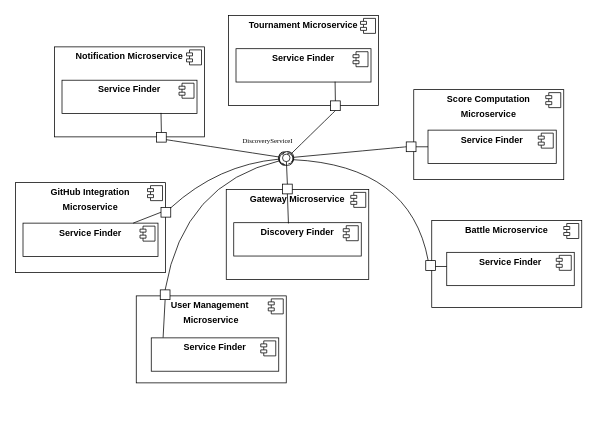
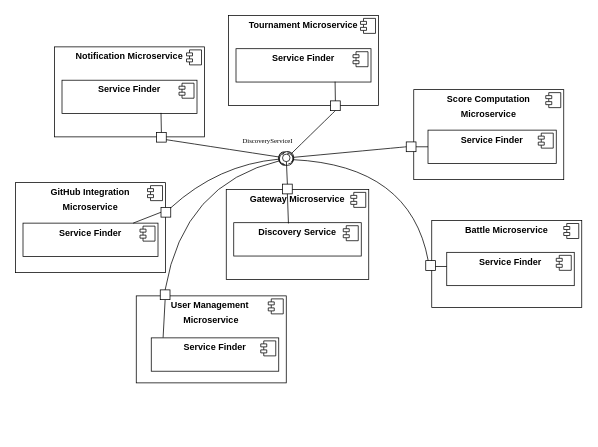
node "Discovery Finder": label "Discovery Finder" -> "Discovery Service"
